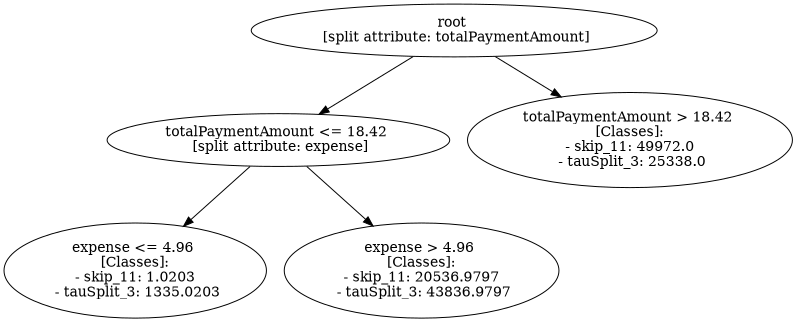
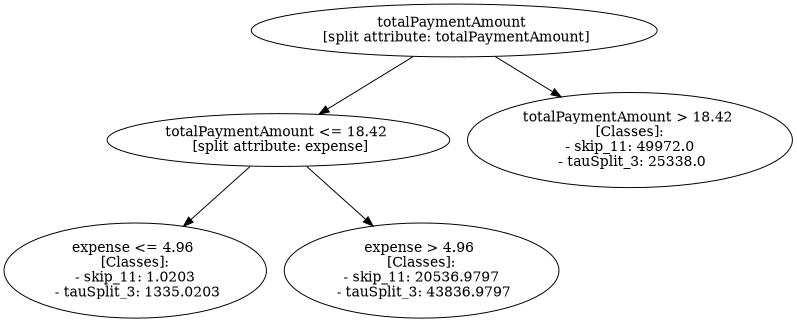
node "root [split attribute: totalPaymentAmount]": label "root [split attribute: totalPaymentAmount]" -> "totalPaymentAmount [split attribute: totalPaymentAmount]"
